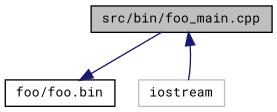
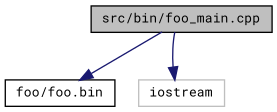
edge "iostream" -> "src/bin/foo_main.cpp": reversed
